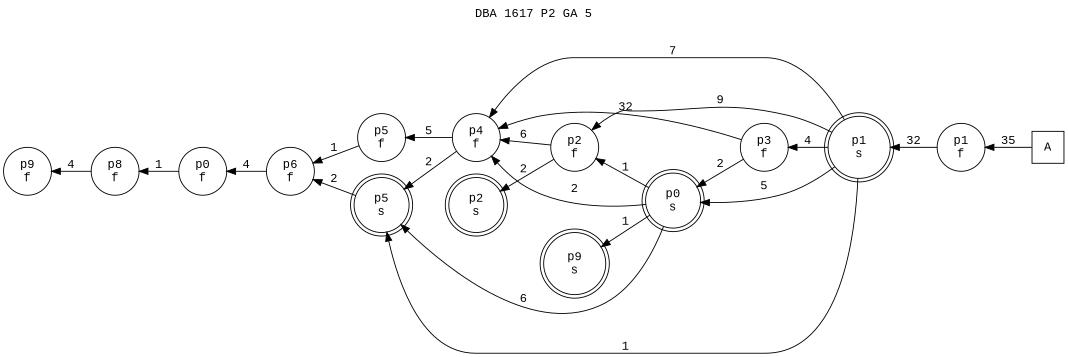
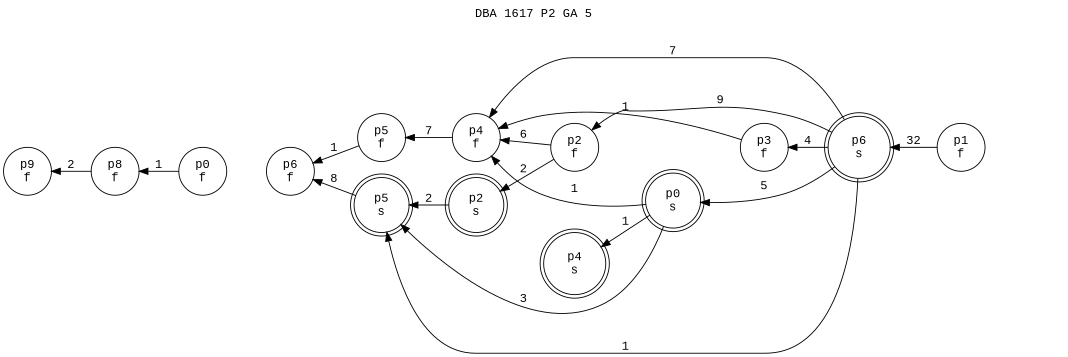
edge "p3 f" -> "p4 f": label "32" -> "1"
edge "p4 f" -> "p5 f": label "5" -> "7"
node "p1 s": label "p1 s" -> "p6 s"
node "A": removed
edge "p8 f" -> "p9 f": label "4" -> "2"
edge "p4 f" -> "p5 s": now "p2 s" -> "p5 s"
edge "p6 f" -> "p0 f": removed, label "4"
edge "p3 f" -> "p0 s": removed, label "2"
edge "p0 s" -> "p2 f": removed, label "1"
edge "p5 s" -> "p6 f": label "2" -> "8"
edge "p0 s" -> "p4 f": label "2" -> "1"
node "p9 s": label "p9 s" -> "p4 s"
edge "p0 s" -> "p5 s": label "6" -> "3"
